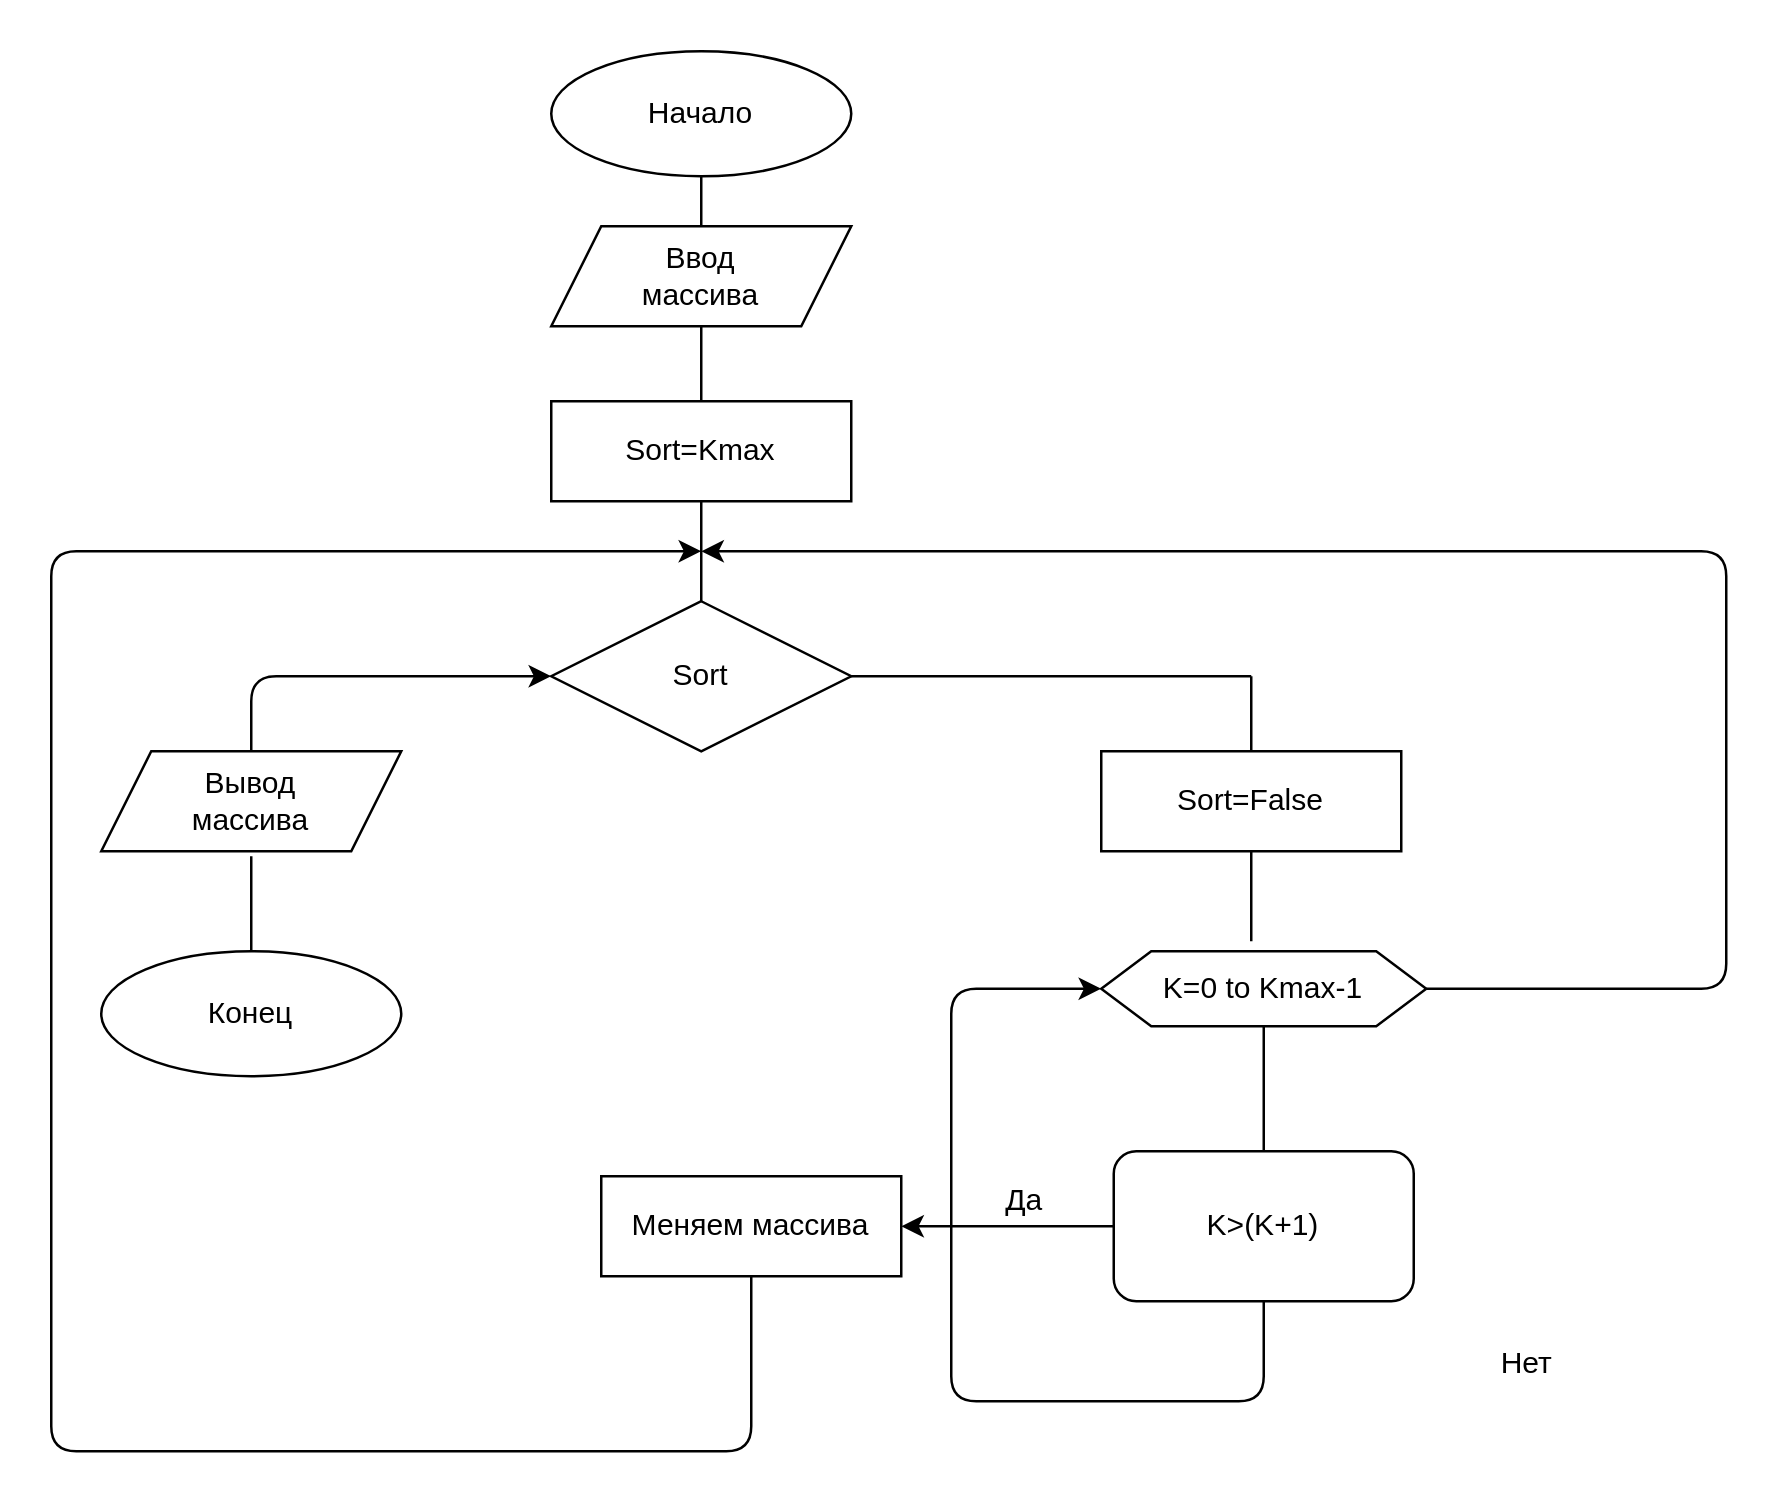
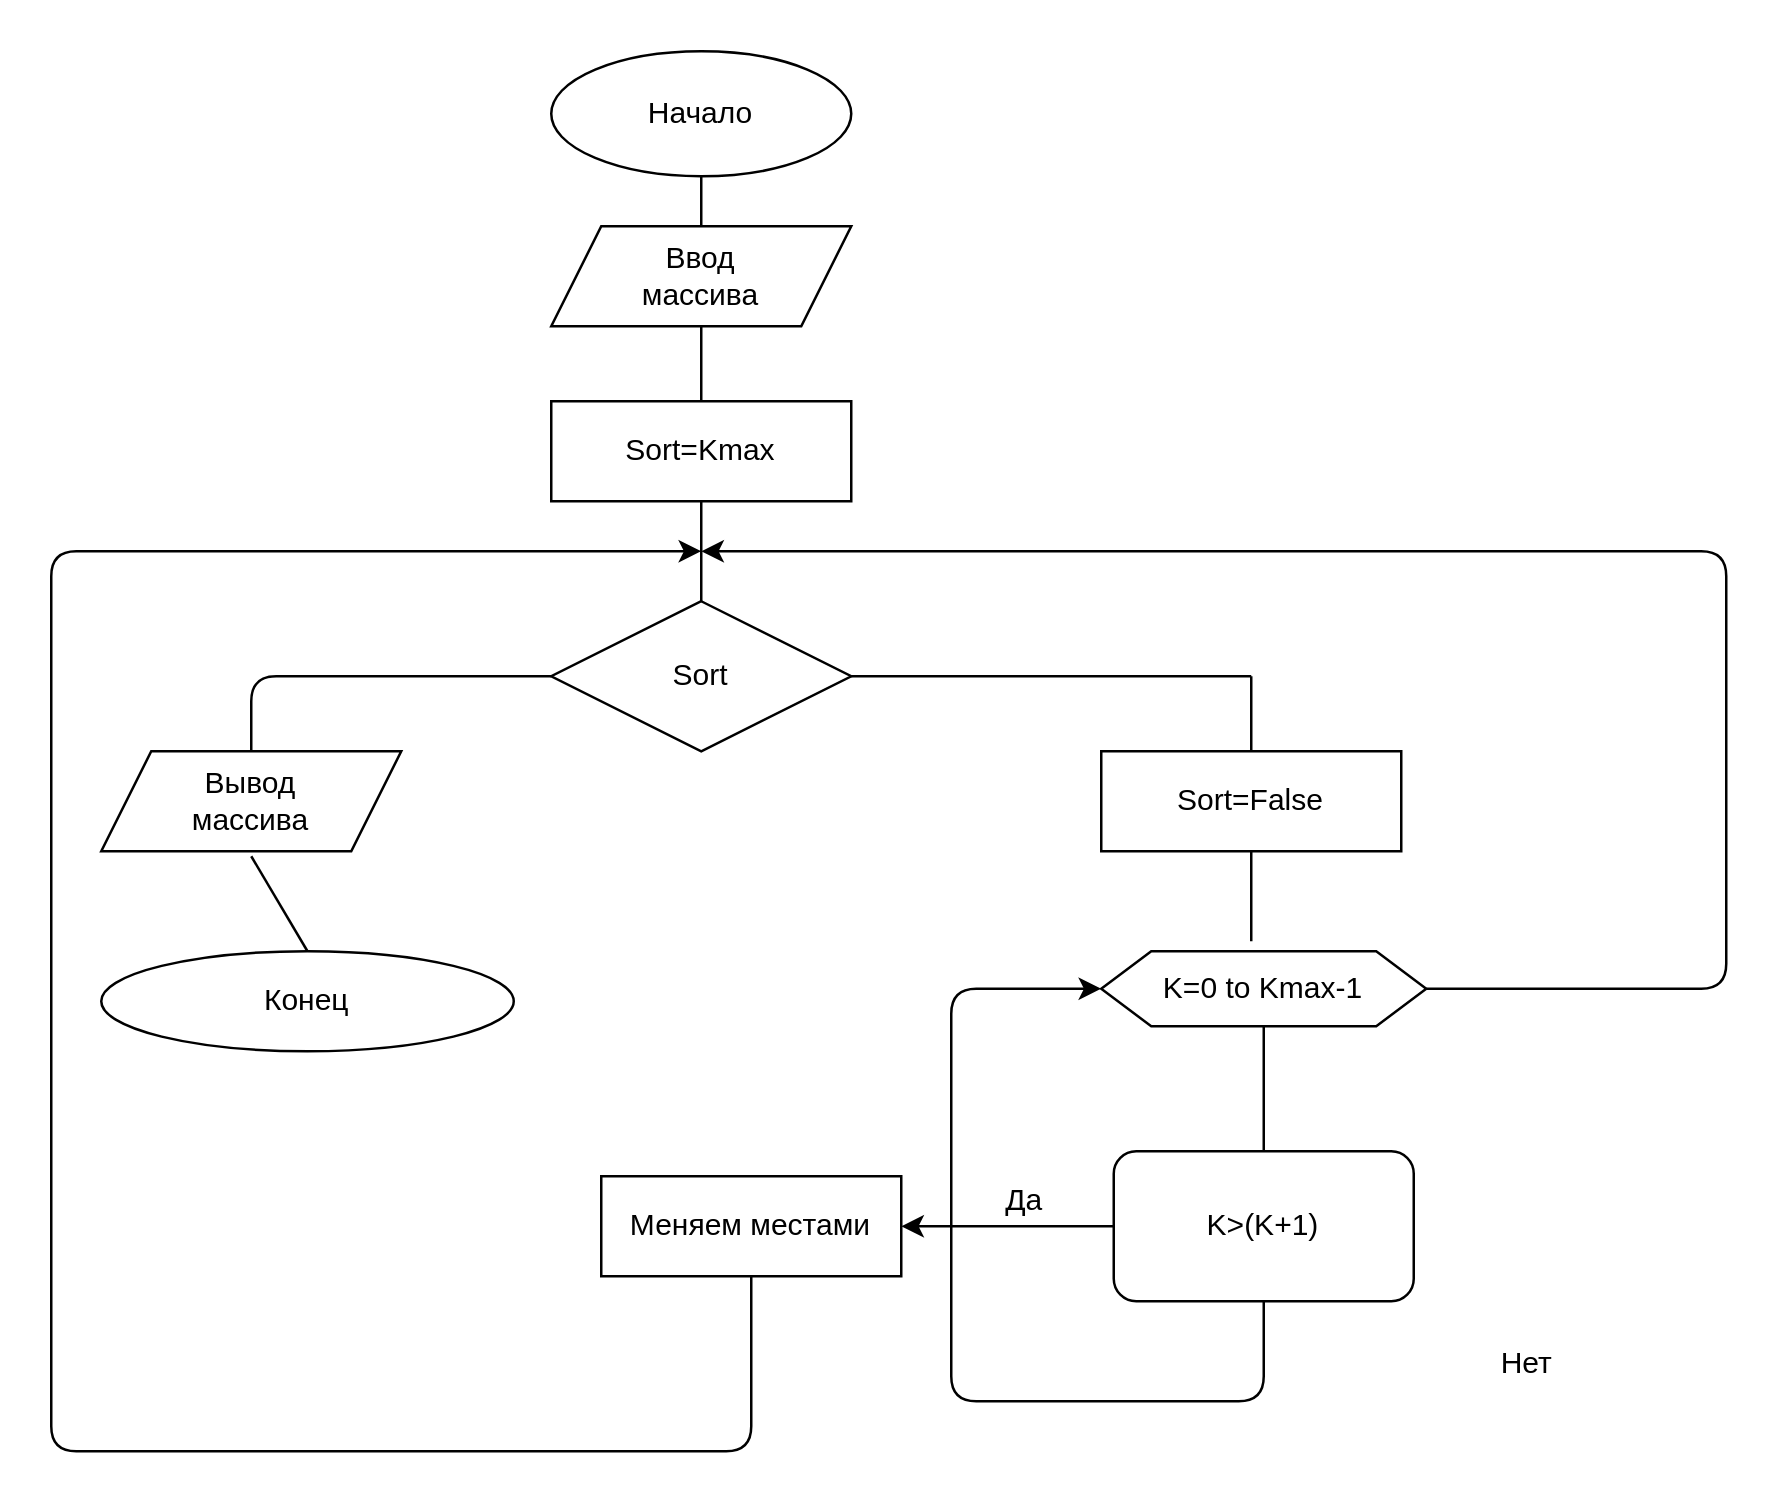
edge "Вывод массива" -> "Sort": arrowhead classic -> none
node "Конец": size 300x125 -> 413x100
node "Меняем массива": label "Меняем массива" -> "Меняем местами"
